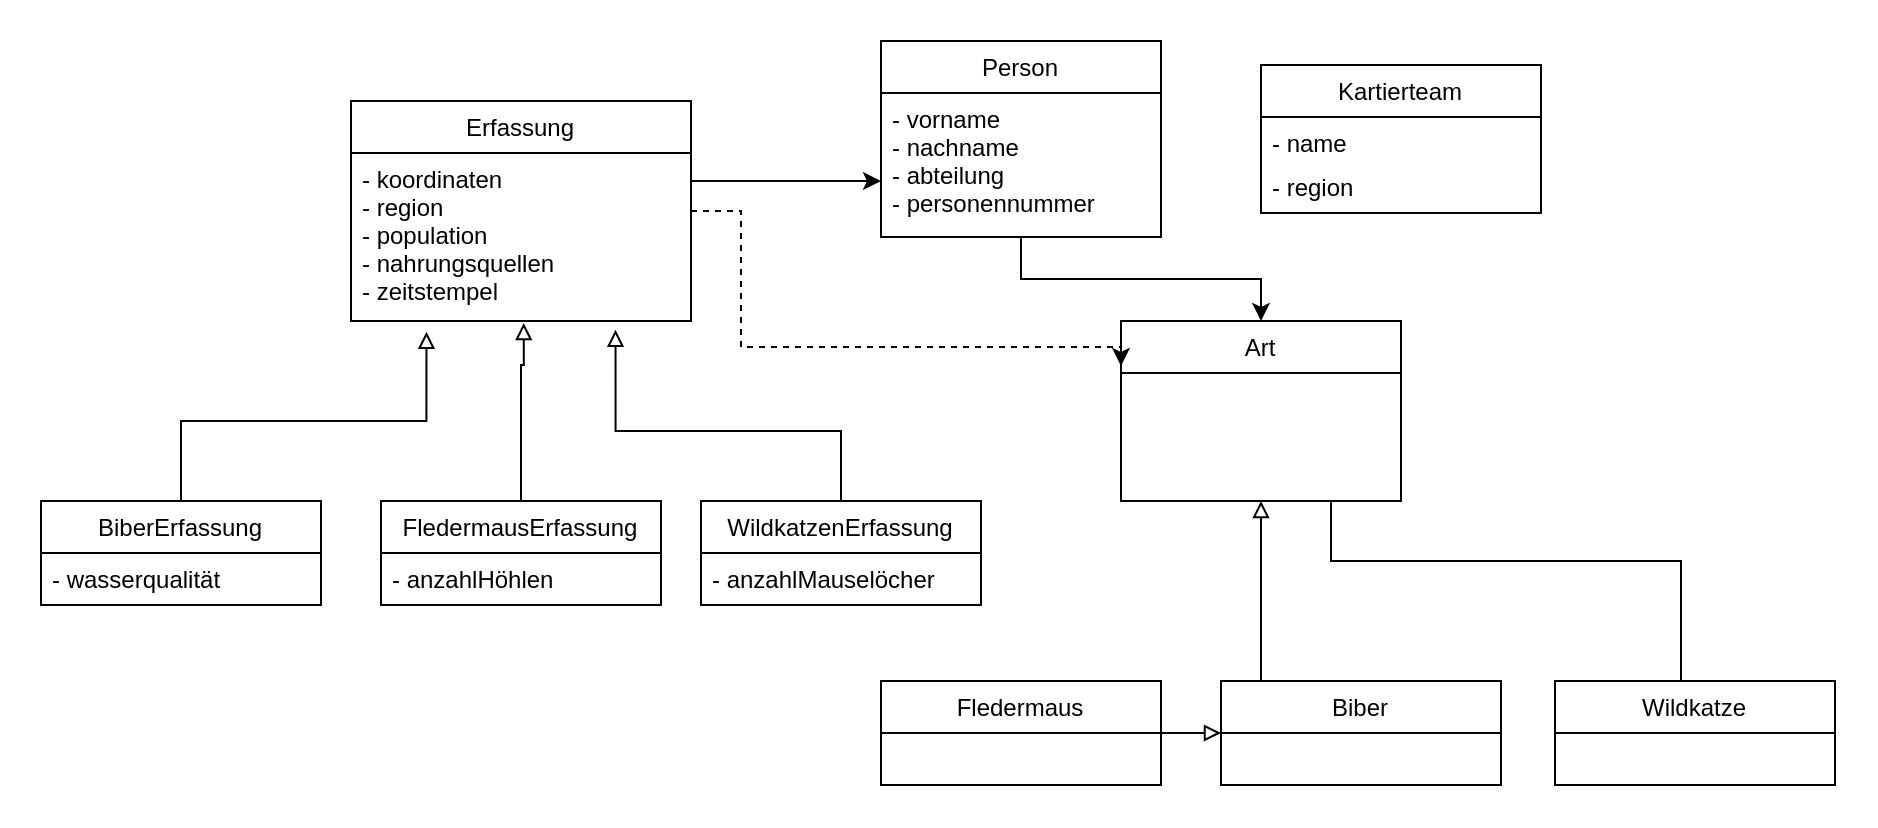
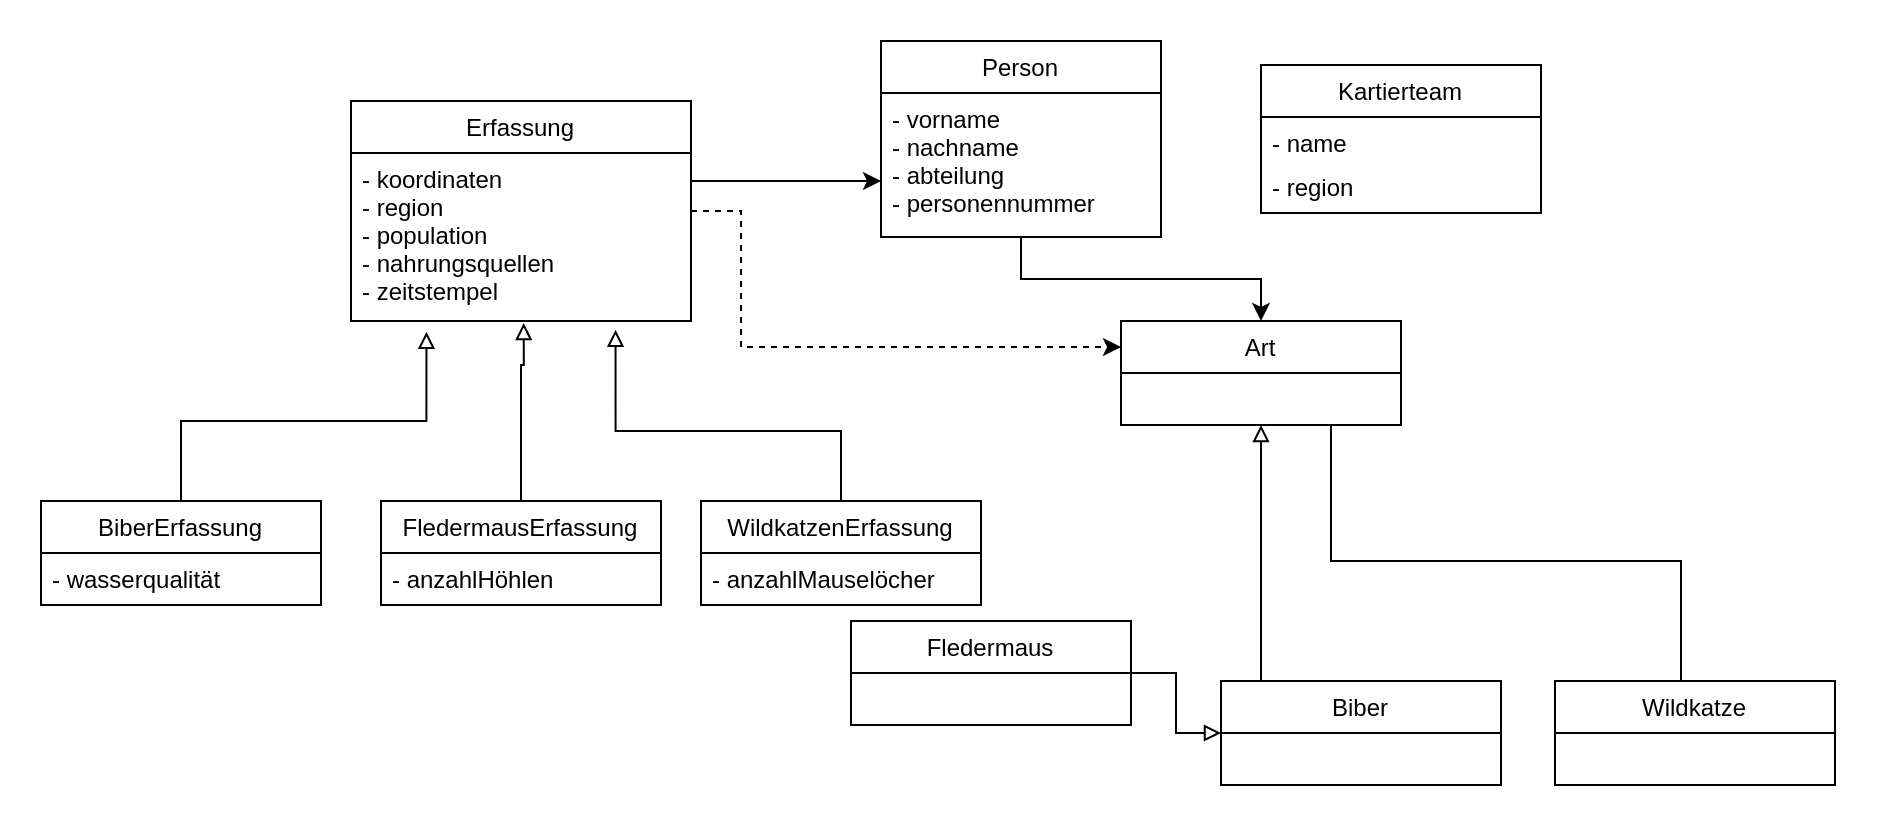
node "Art": size 280x180 -> 280x104
node "Fledermaus": moved (1021, 733) -> (991, 673)
